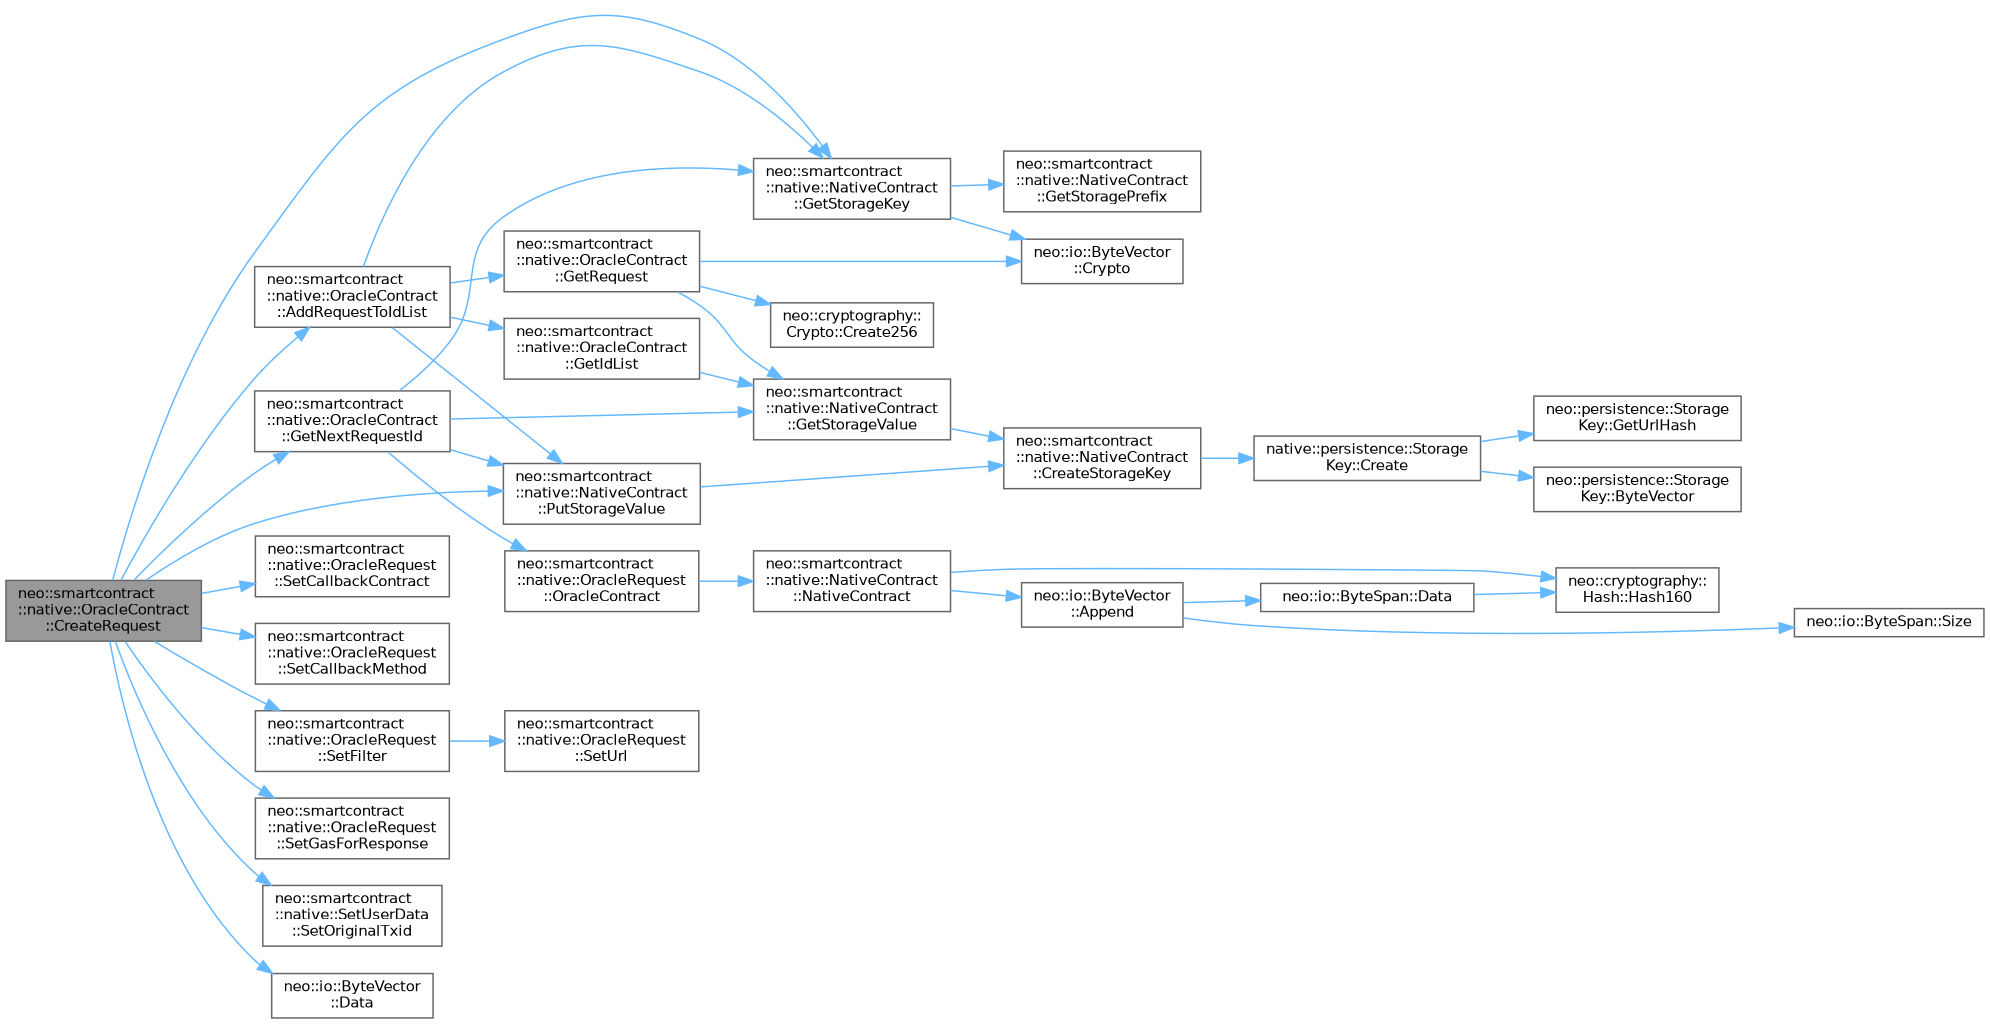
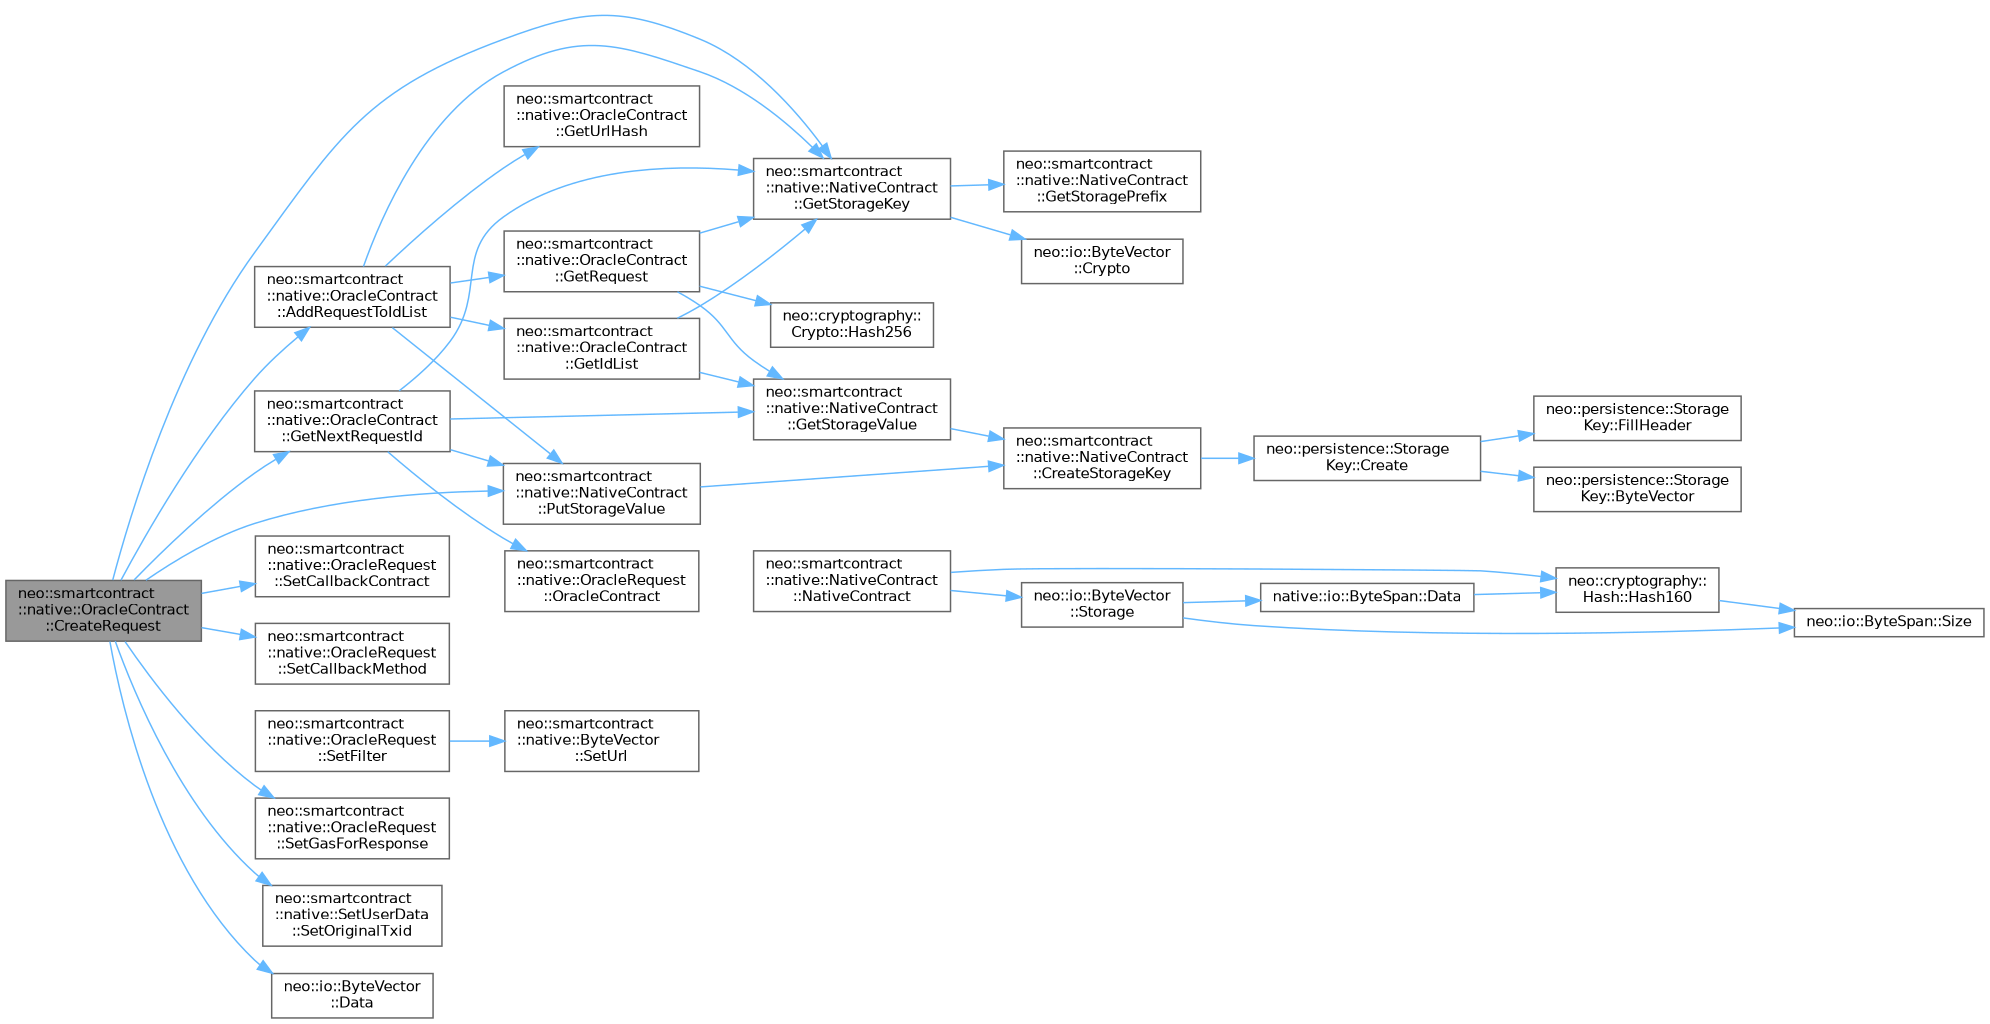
node "neo::smartcontract ::native::OracleContract ::GetUrlHash": added
edge "neo::smartcontract ::native::OracleContract ::GetRequest" -> "neo::io::ByteVector ::Crypto": now "neo::smartcontract ::native::OracleContract ::GetRequest" -> "neo::smartcontract ::native::NativeContract ::GetStorageKey"
edge "neo::smartcontract ::native::OracleContract ::GetIdList" -> "neo::smartcontract ::native::NativeContract ::GetStorageKey": added
node "neo::cryptography:: Crypto::Create256": label "neo::cryptography:: Crypto::Create256" -> "neo::cryptography:: Crypto::Hash256"
node "neo::persistence::Storage Key::GetUrlHash": label "neo::persistence::Storage Key::GetUrlHash" -> "neo::persistence::Storage Key::FillHeader"
node "native::persistence::Storage Key::Create": label "native::persistence::Storage Key::Create" -> "neo::persistence::Storage Key::Create"
edge "neo::smartcontract ::native::OracleRequest ::OracleContract" -> "neo::smartcontract ::native::NativeContract ::NativeContract": removed
node "neo::io::ByteSpan::Data": label "neo::io::ByteSpan::Data" -> "native::io::ByteSpan::Data"
node "neo::io::ByteVector ::Append": label "neo::io::ByteVector ::Append" -> "neo::io::ByteVector ::Storage"
edge "neo::cryptography:: Hash::Hash160" -> "neo::io::ByteSpan::Size": added
edge "neo::smartcontract ::native::OracleContract ::CreateRequest" -> "neo::smartcontract ::native::OracleRequest ::SetFilter": removed
node "neo::smartcontract ::native::OracleRequest ::SetUrl": label "neo::smartcontract ::native::OracleRequest ::SetUrl" -> "neo::smartcontract ::native::ByteVector ::SetUrl"
